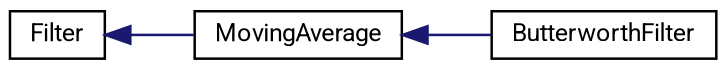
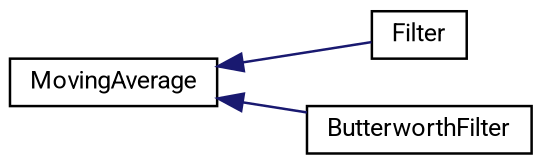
edge "MovingAverage" -> "Filter": reversed
